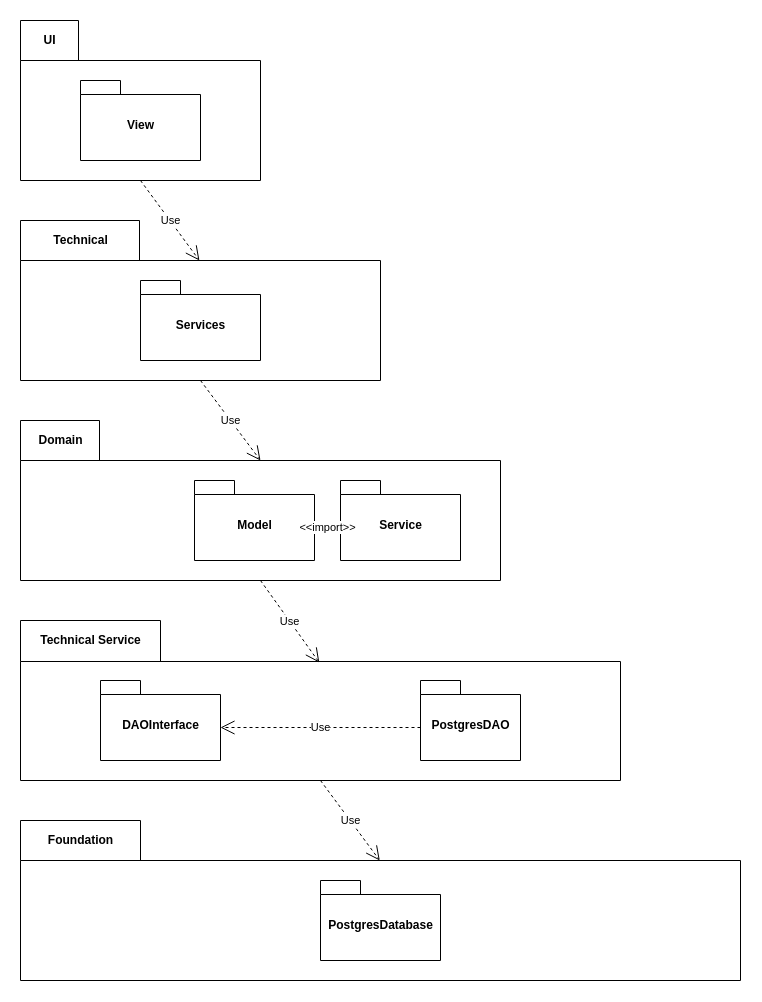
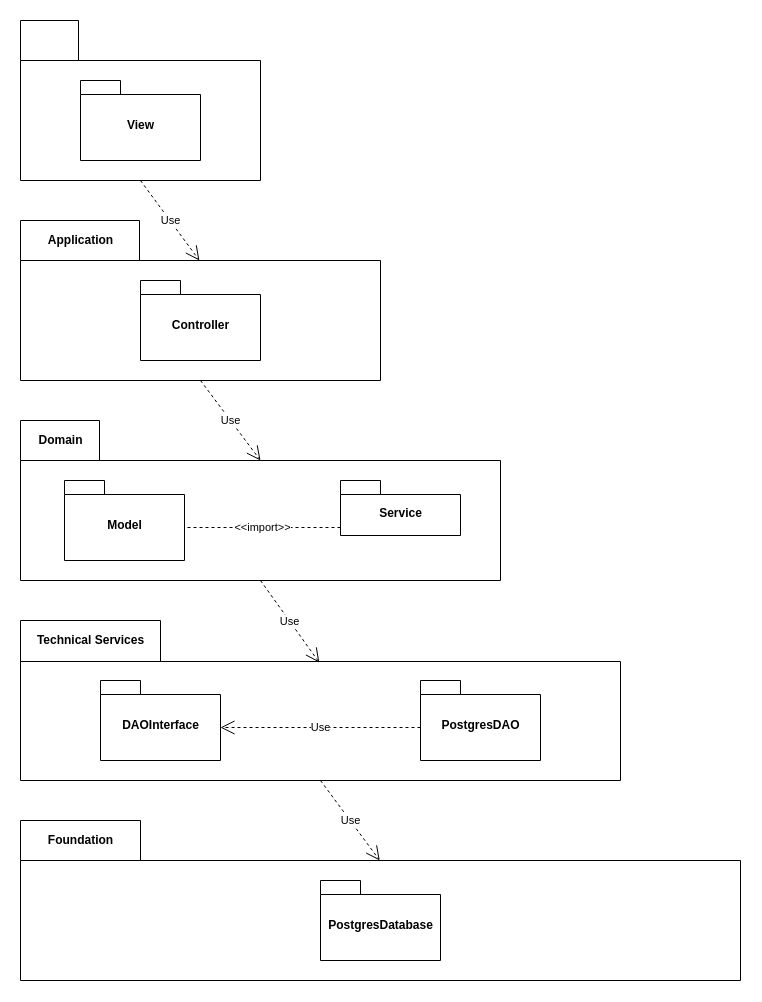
node "UI": removed
node "Technical": label "Technical" -> "Application"
node "Services": label "Services" -> "Controller"
node "Model": moved (255, 521) -> (125, 521)
node "Service": size 120x80 -> 120x55
node "Technical Service": label "Technical Service" -> "Technical Services"
node "PostgresDAO": size 100x80 -> 120x80
